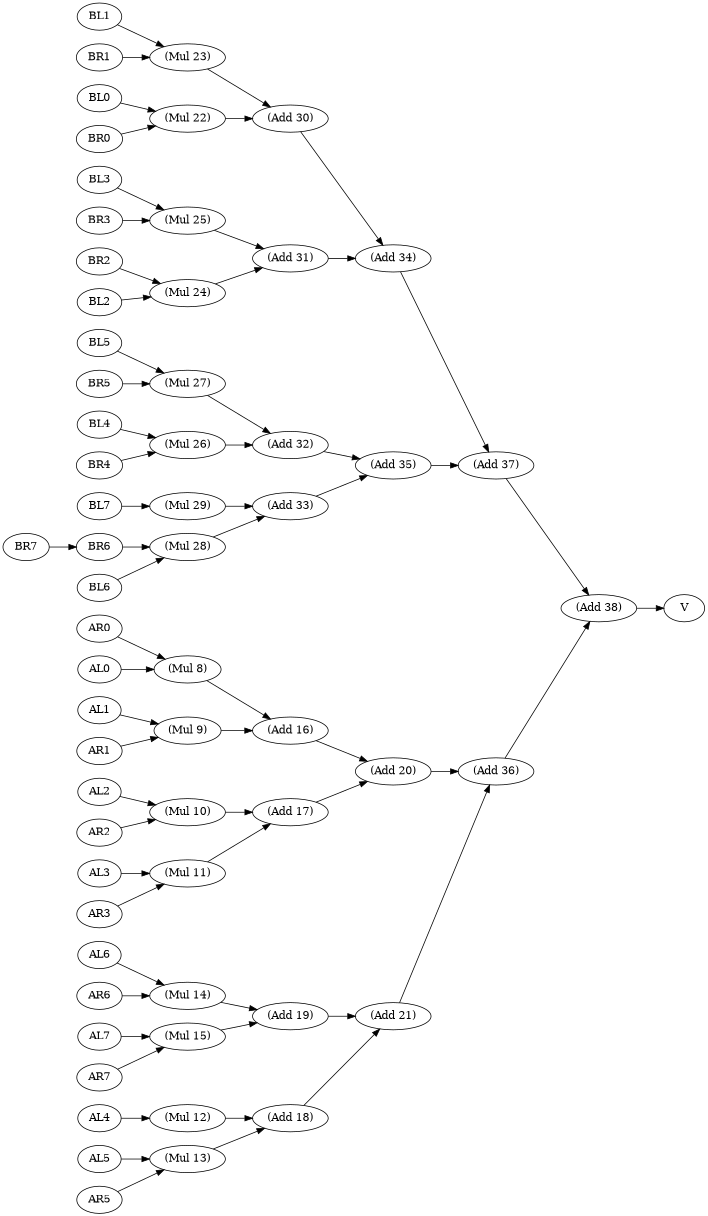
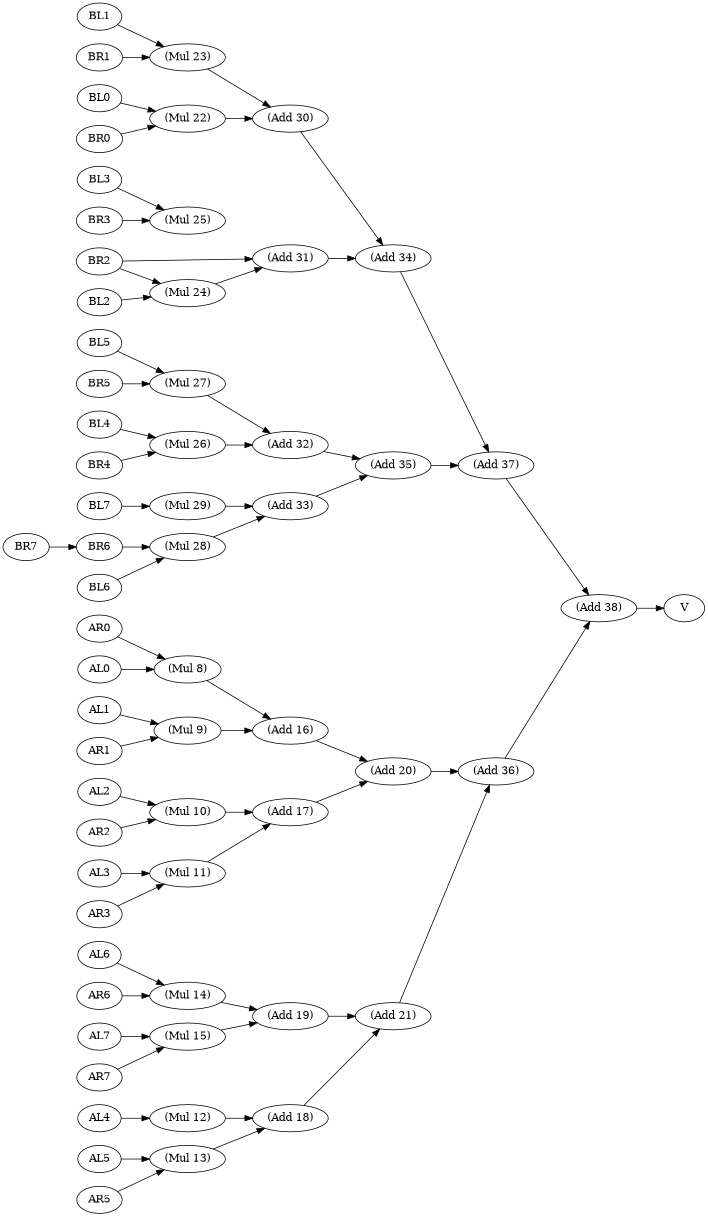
edge "(Mul 25)" -> "(Add 31)": now "BR2" -> "(Add 31)"
